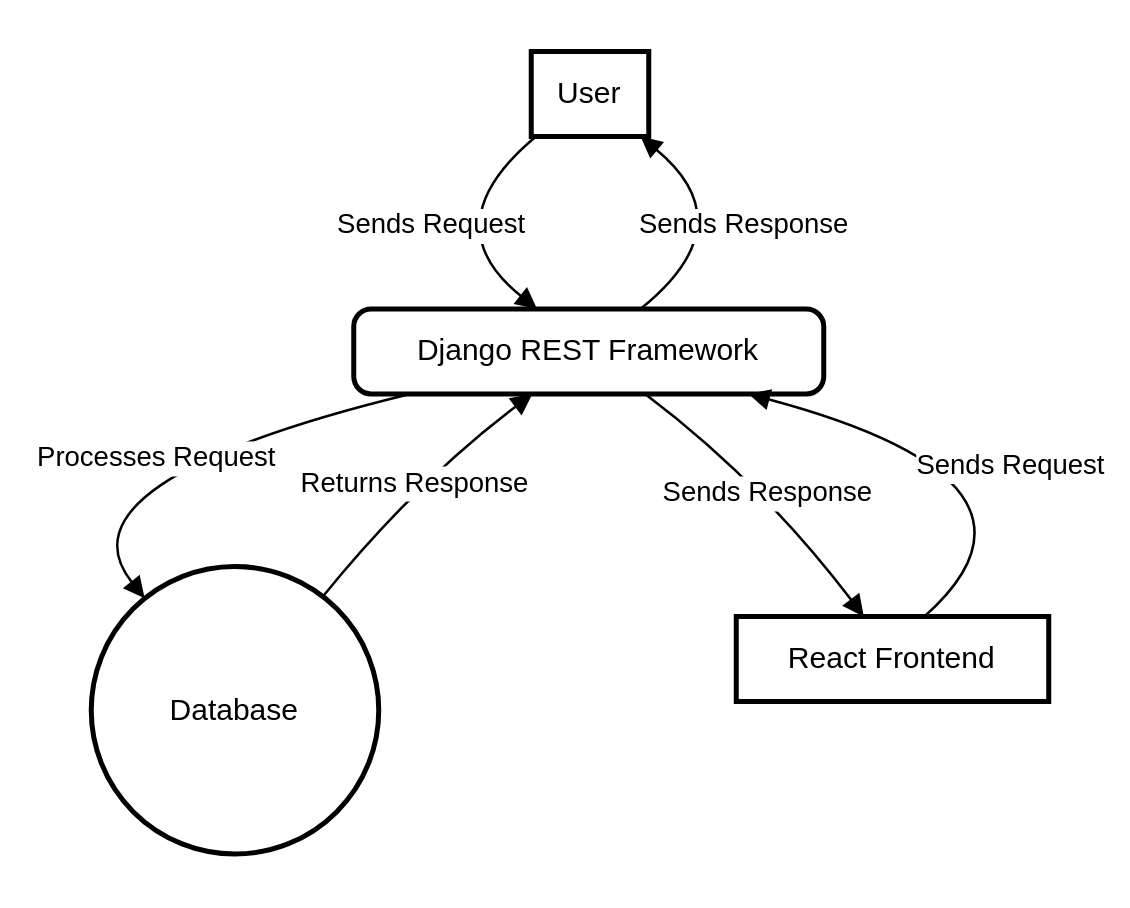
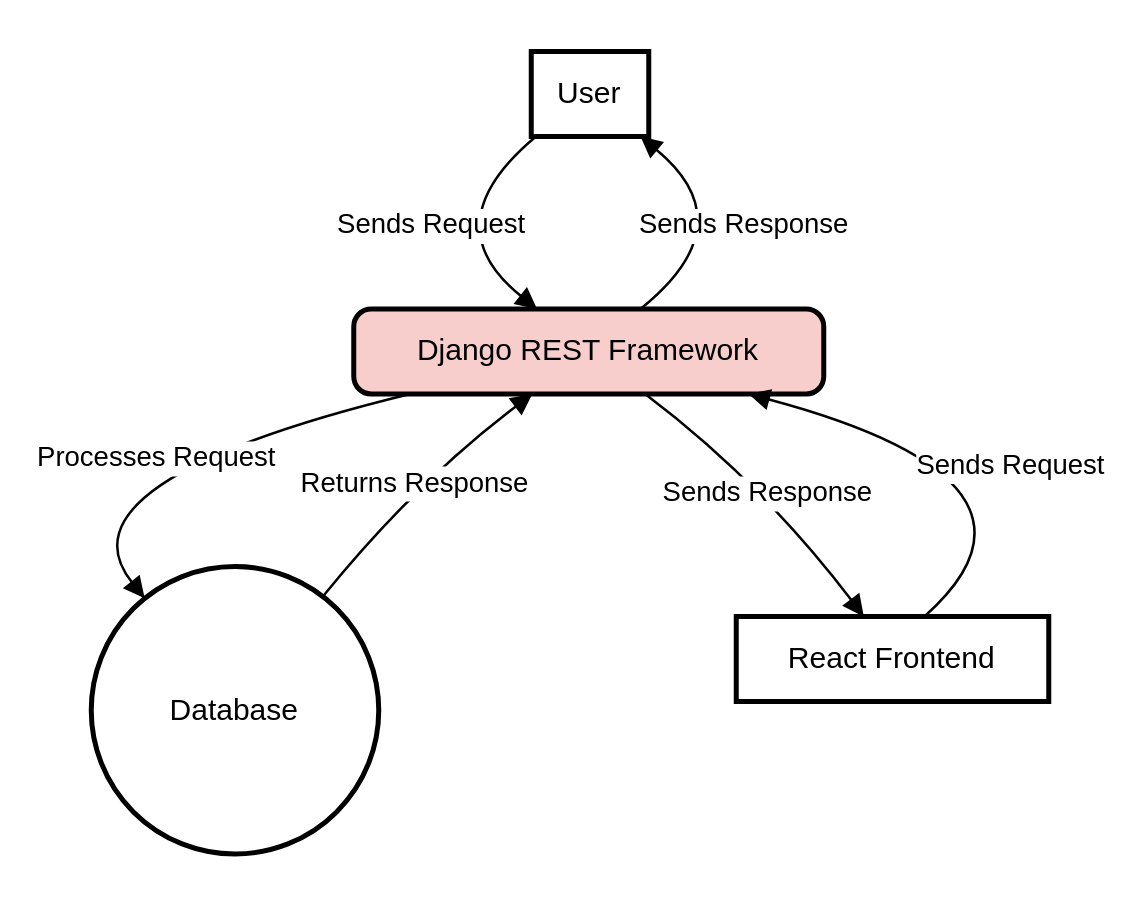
node "Django REST Framework": fillcolor #ffffff -> #f8cecc
